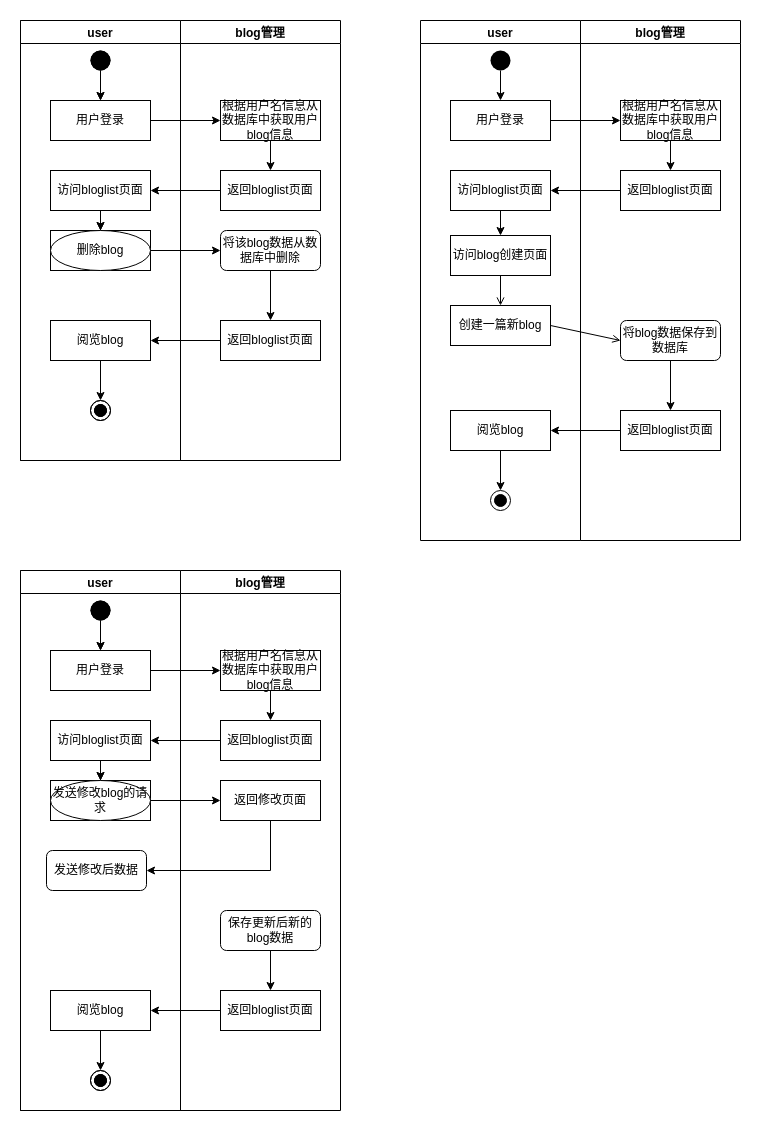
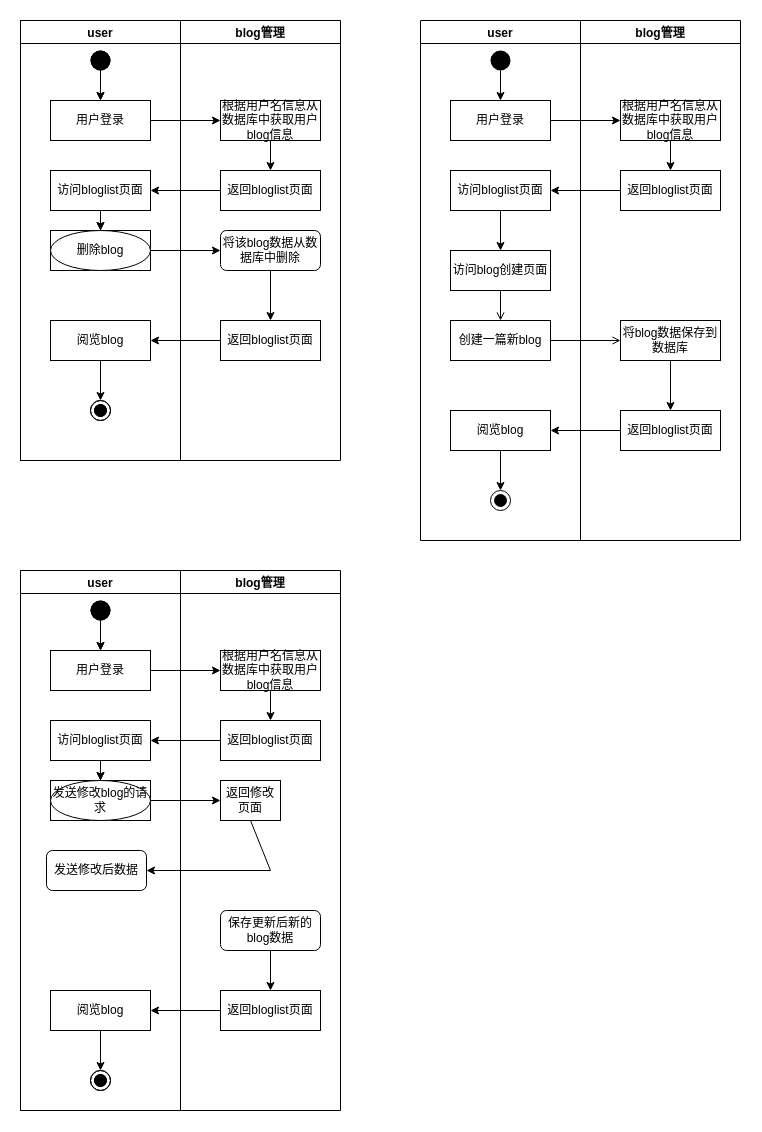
node "访问blog创建页面": moved (501, 256) -> (501, 271)
node "创建一篇新blog": moved (501, 326) -> (501, 341)
node "将blog数据保存到数据库": shape rounded rectangle -> rectangle
node "返回修改页面": size 100x40 -> 60x40
